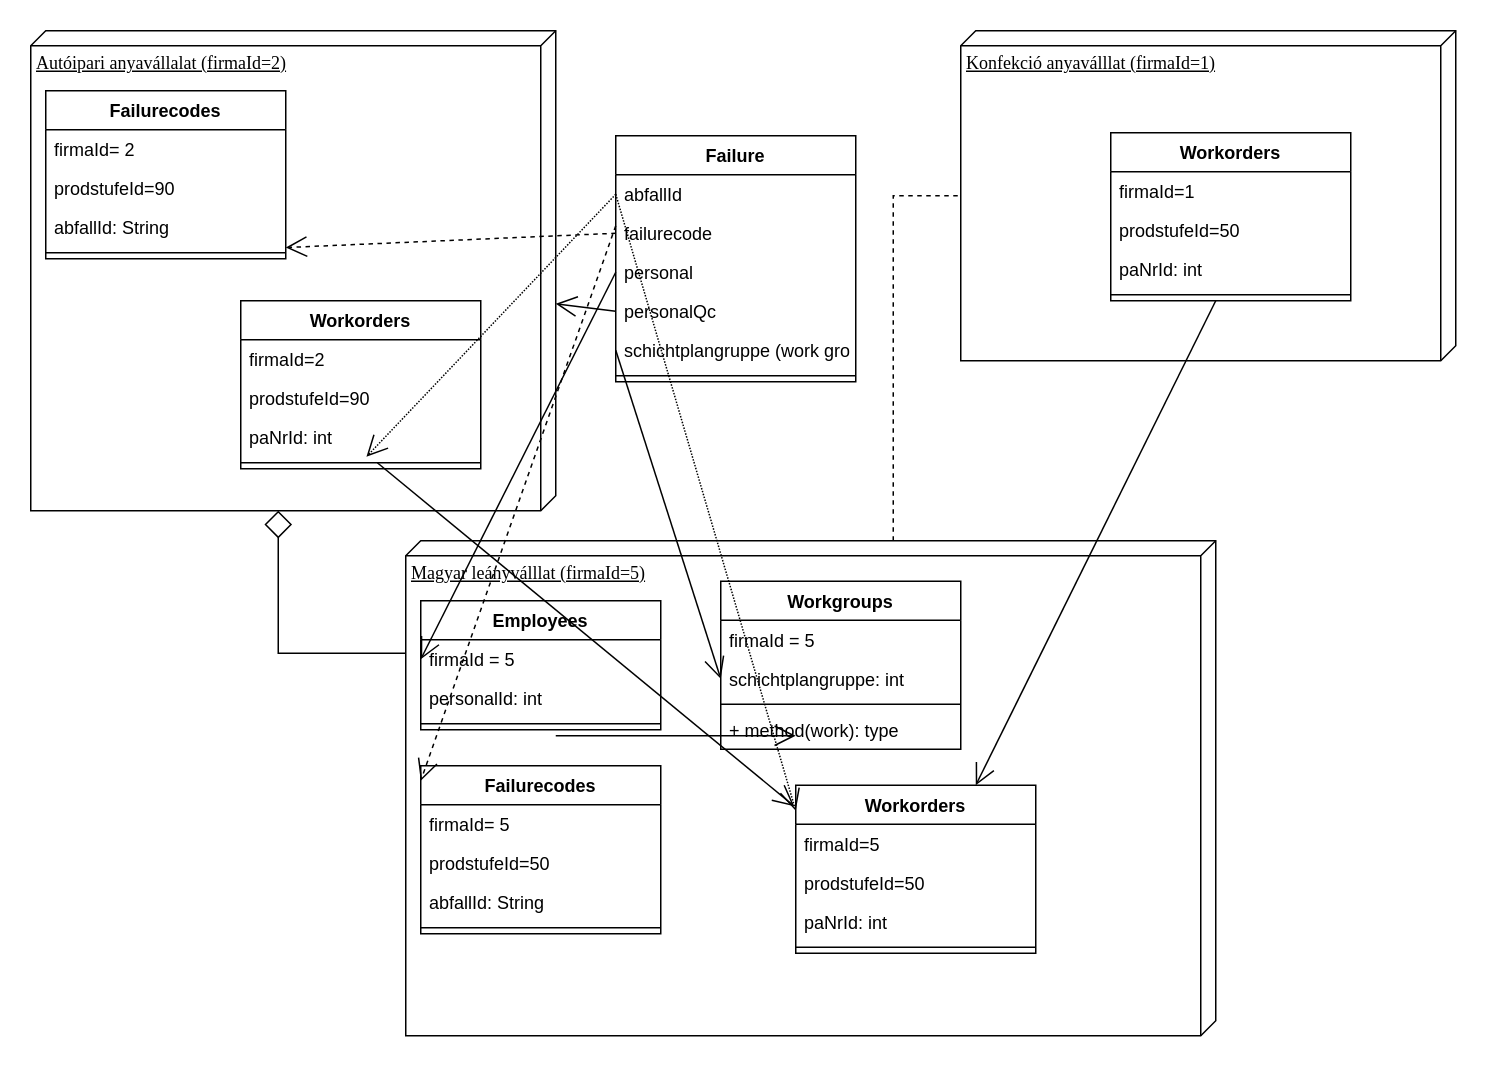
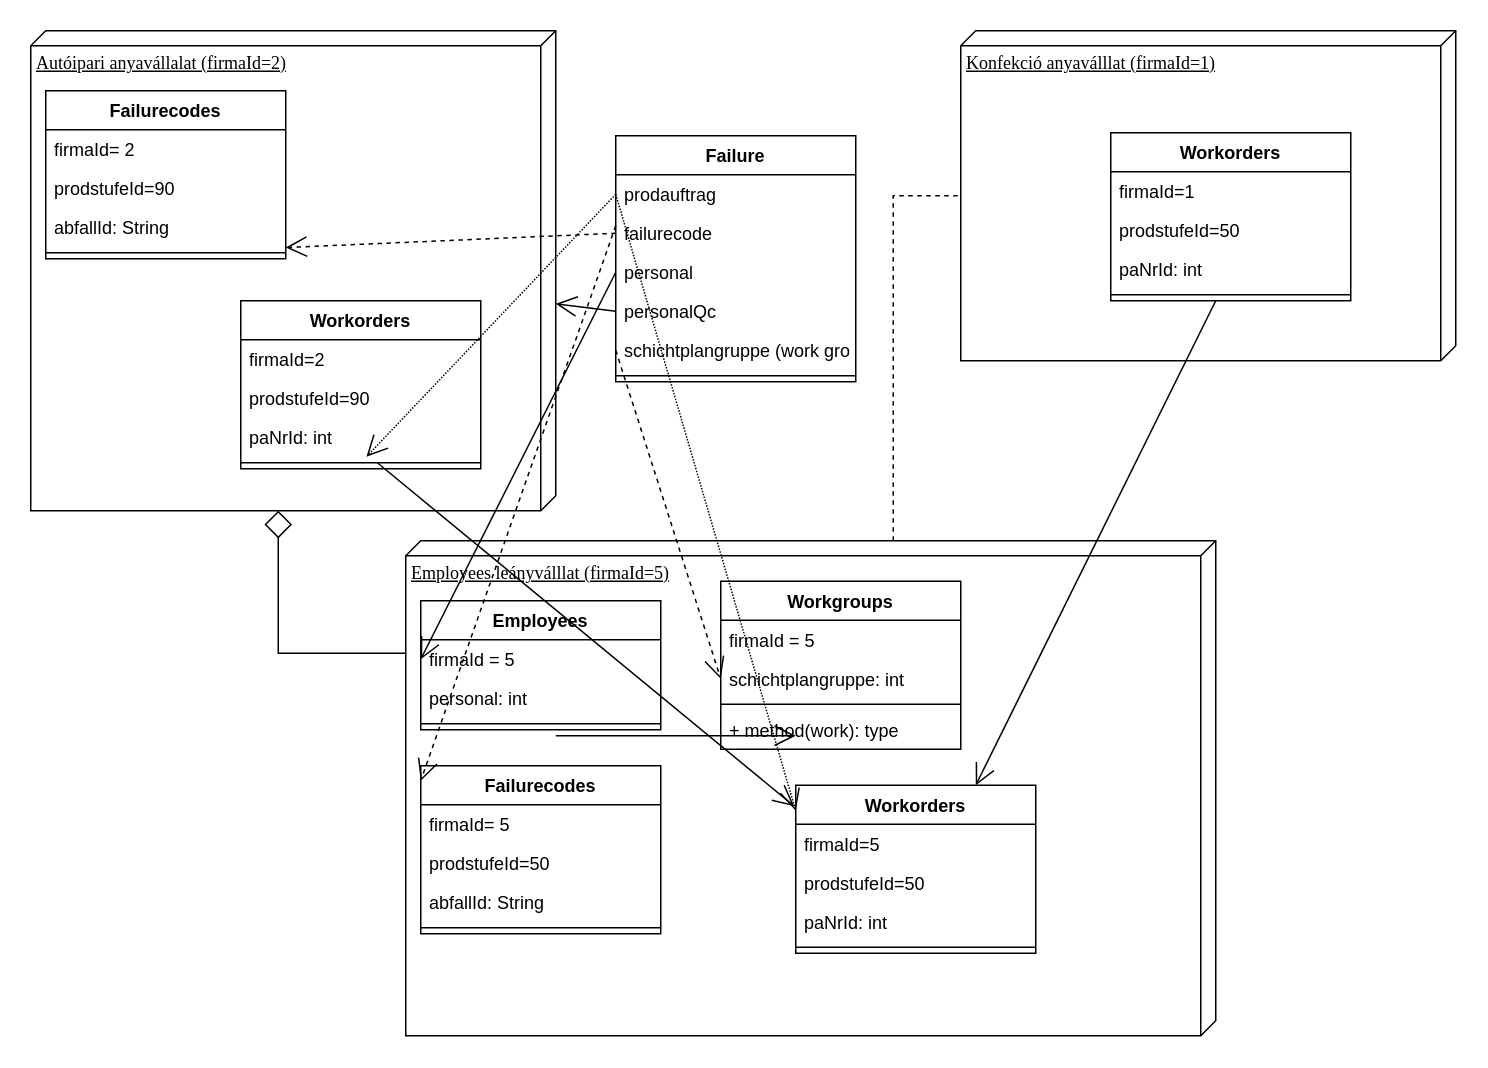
node "abfallId": label "abfallId" -> "prodauftrag"
edge "schichtplangruppe (work group)" -> "schichtplangruppe: int": style solid -> dashed
node "Magyar leányválllat (firmaId=5)": label "Magyar leányválllat (firmaId=5)" -> "Employees leányválllat (firmaId=5)"
node "personalId: int": label "personalId: int" -> "personal: int"
